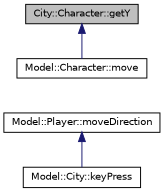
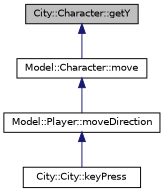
edge "Model::Player::moveDirection" -> "Model::Character::move": added
node "Model::City::keyPress": label "Model::City::keyPress" -> "City::City::keyPress"
